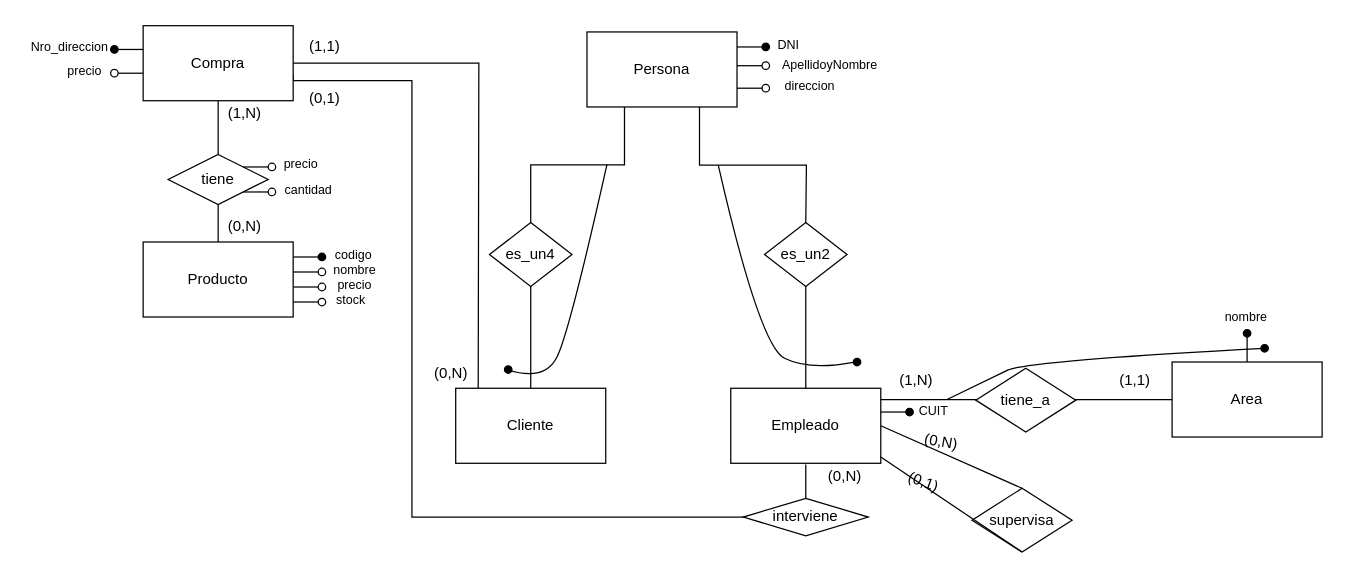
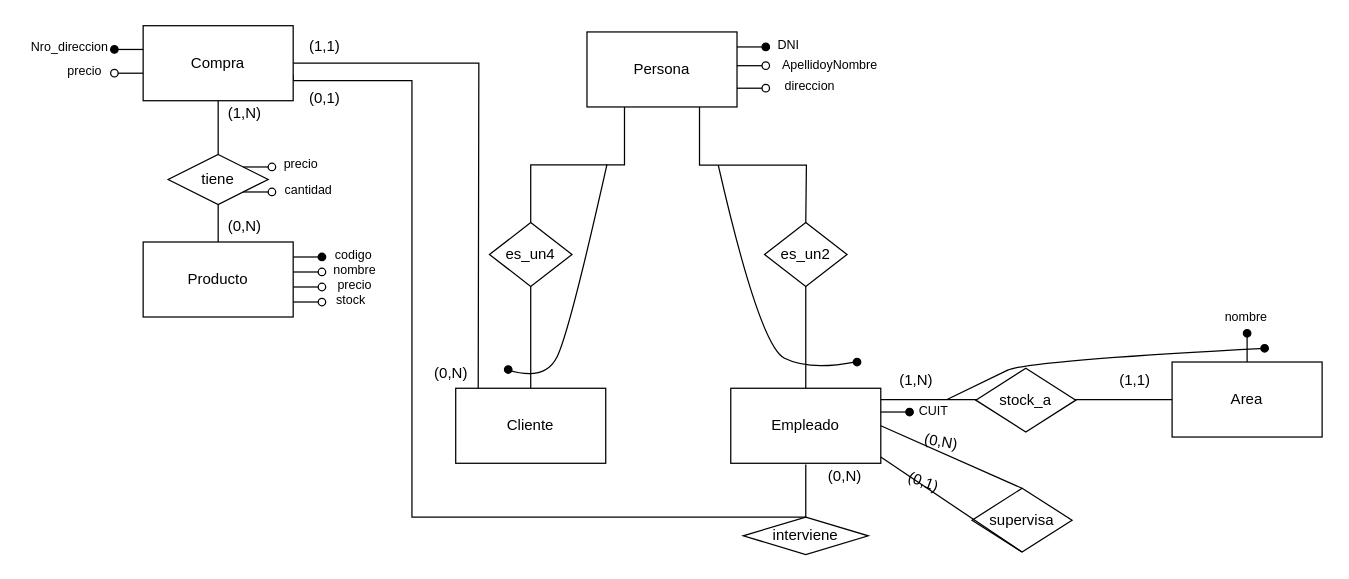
node "tiene_a": label "tiene_a" -> "stock_a"
node "interviene": moved (806, 517) -> (806, 536)
